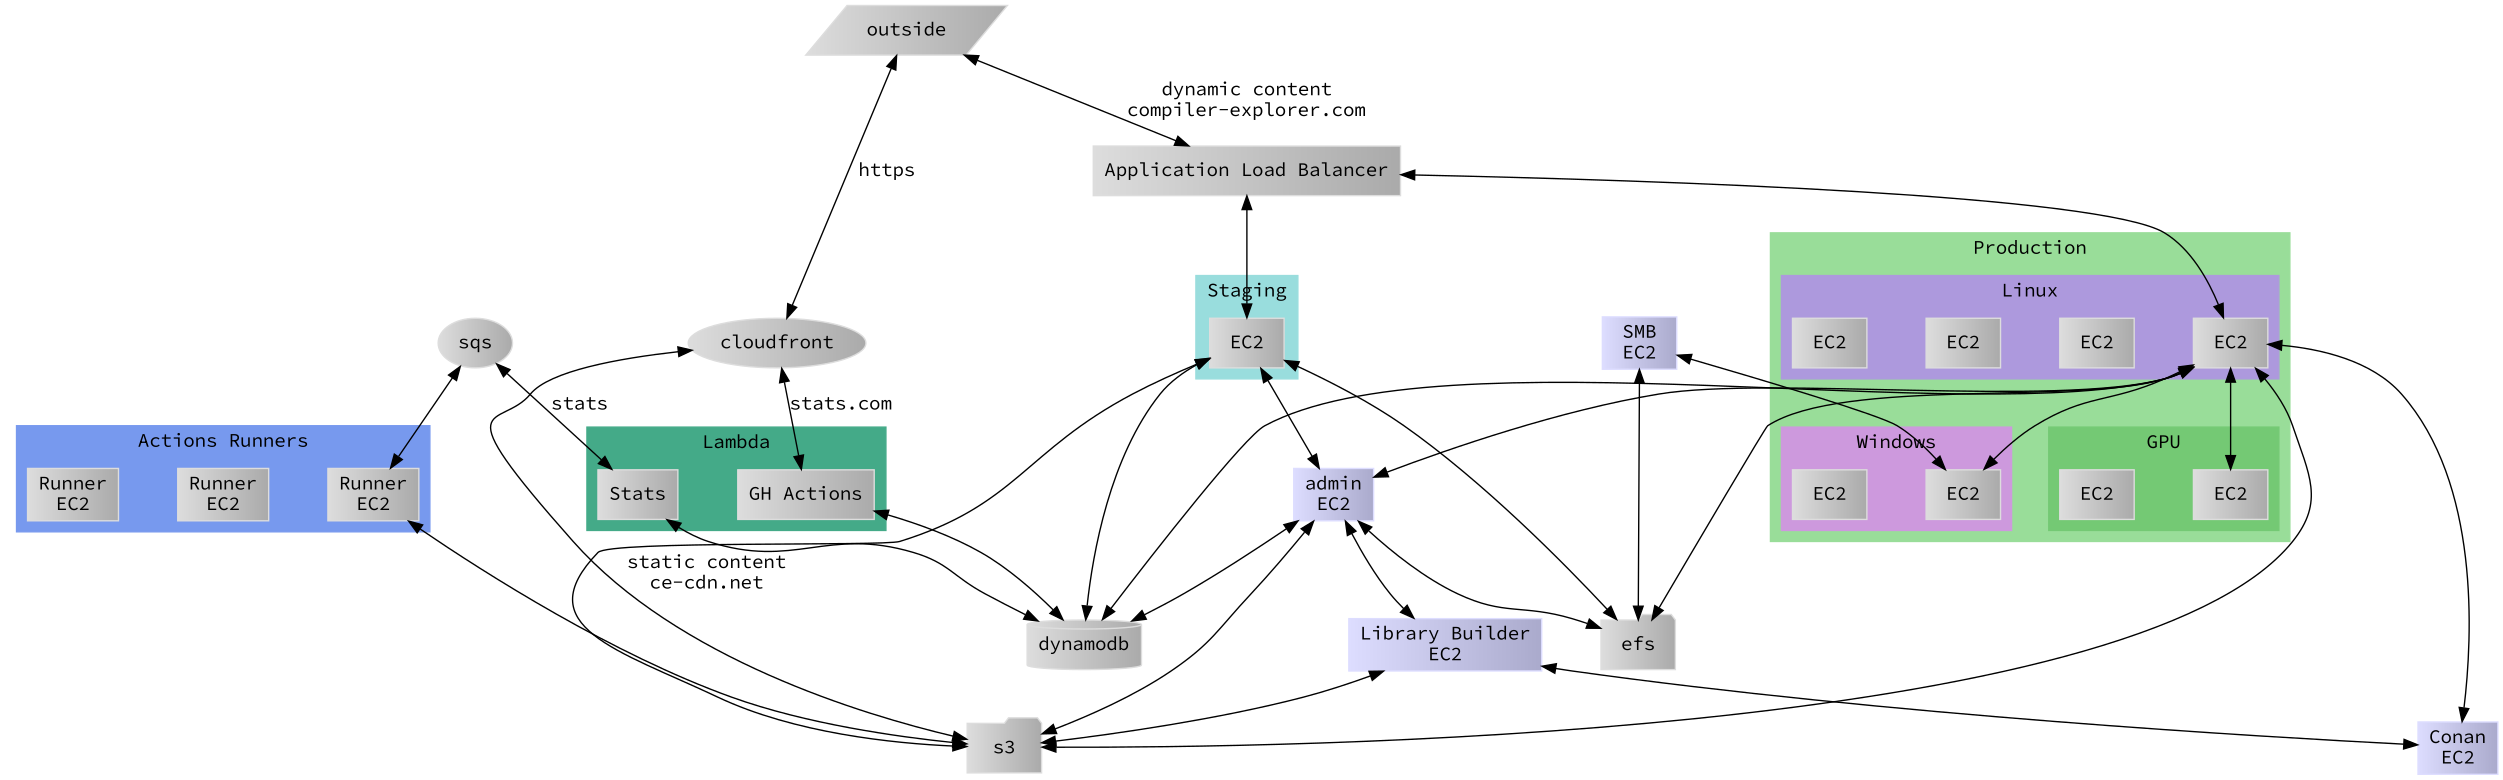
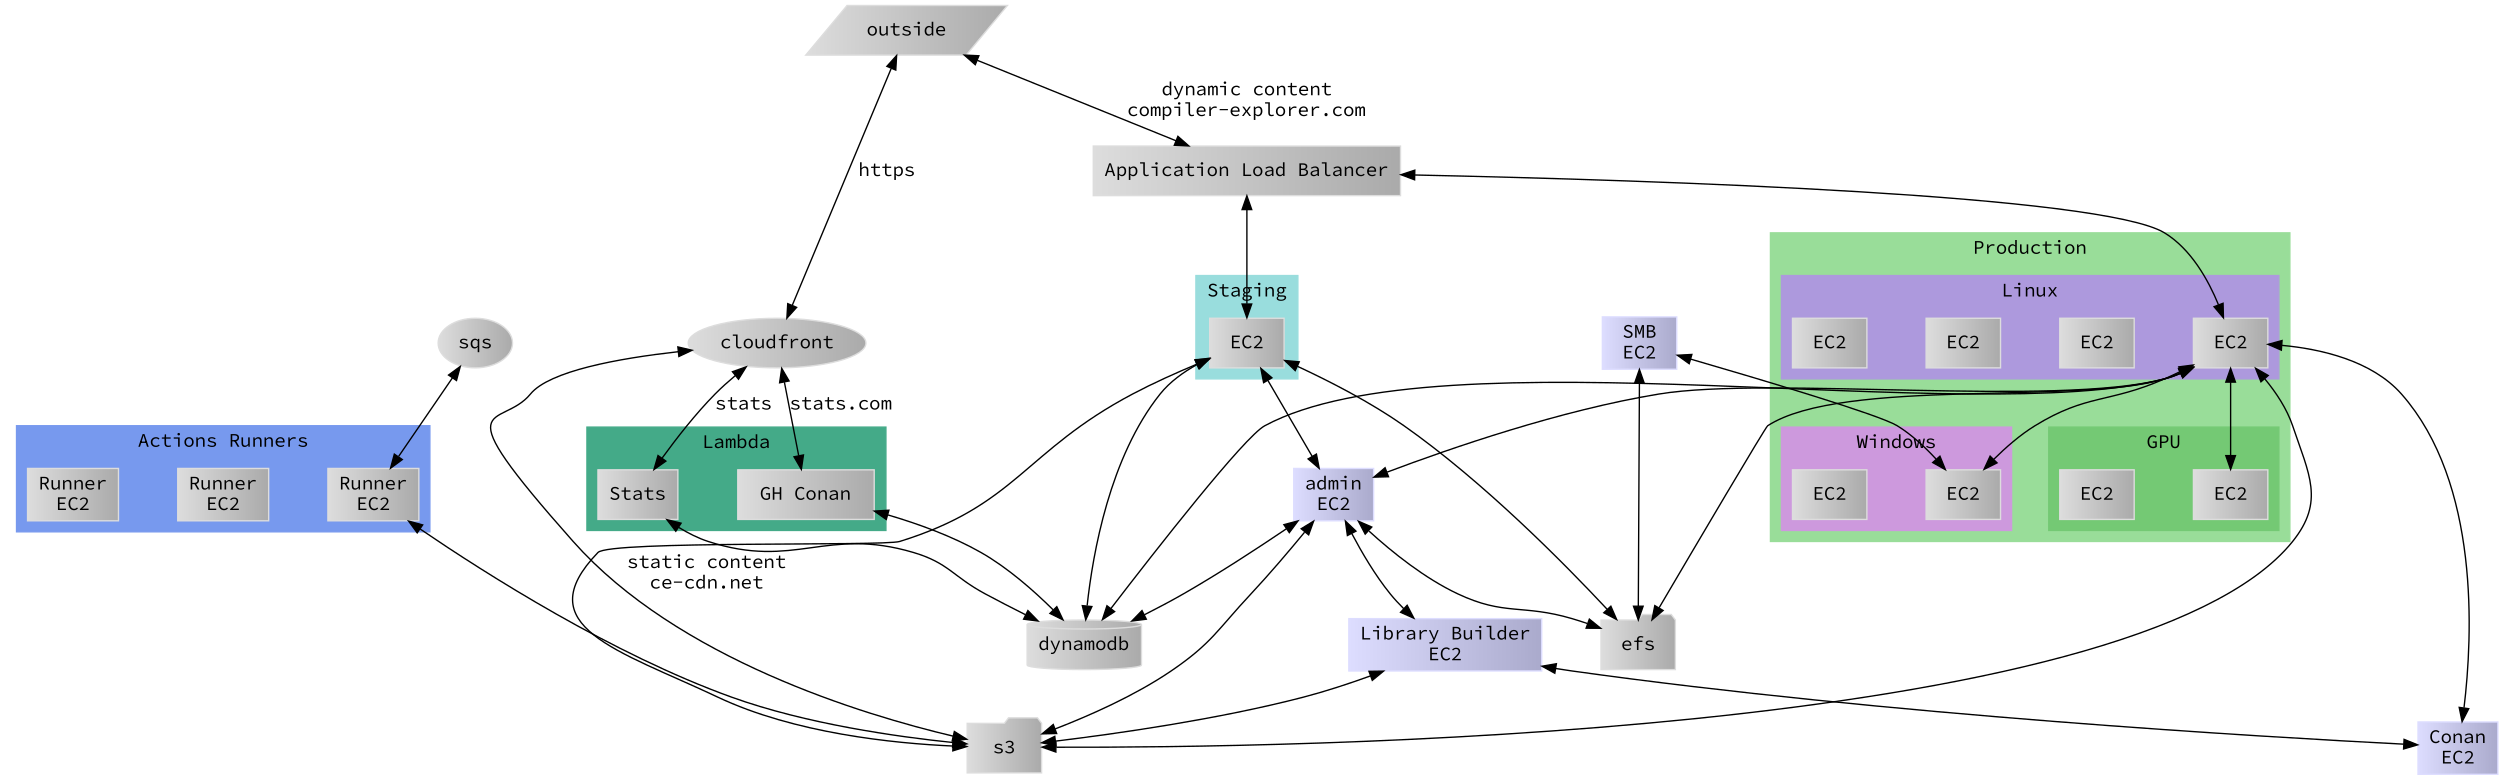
edge "sqs" -- "Stats": now "cloudfront" -- "Stats"
node "GH Actions": label "GH Actions" -> "GH Conan"
